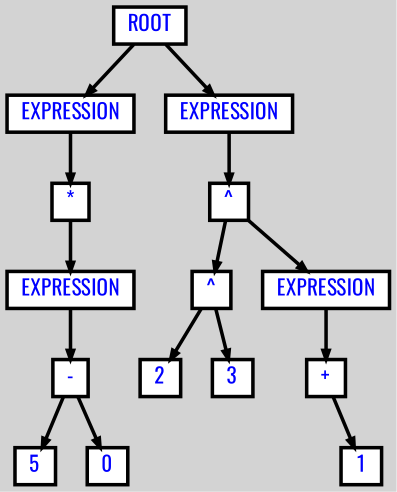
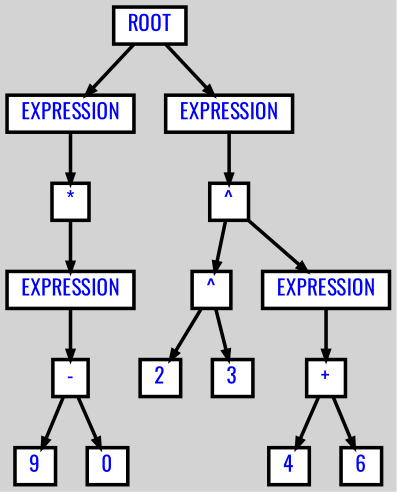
node "5": label "5" -> "9"
node "4": added
node "1": label "1" -> "6"
